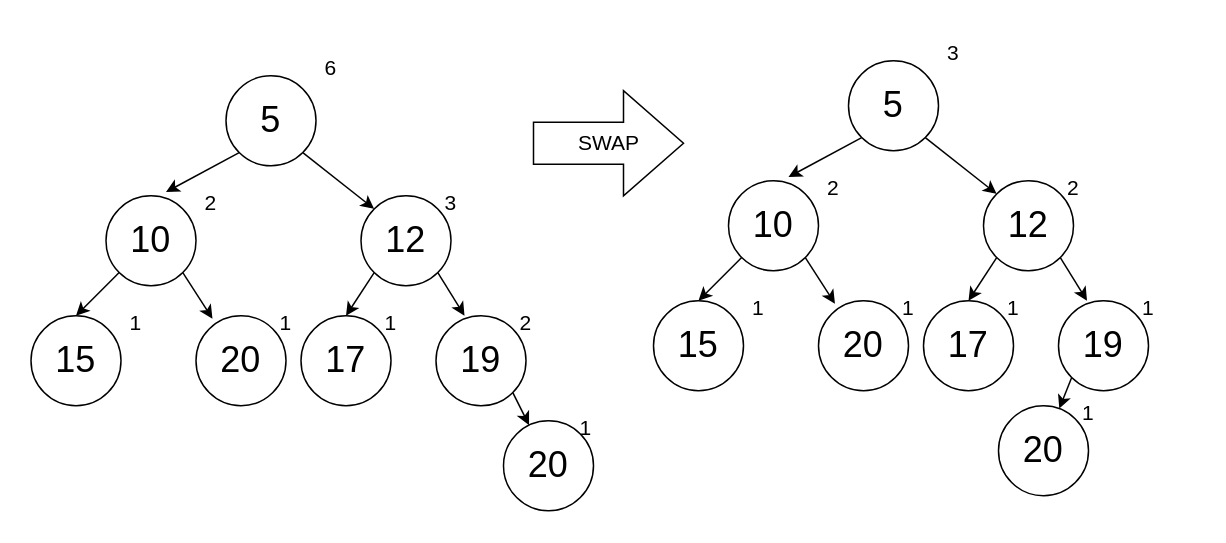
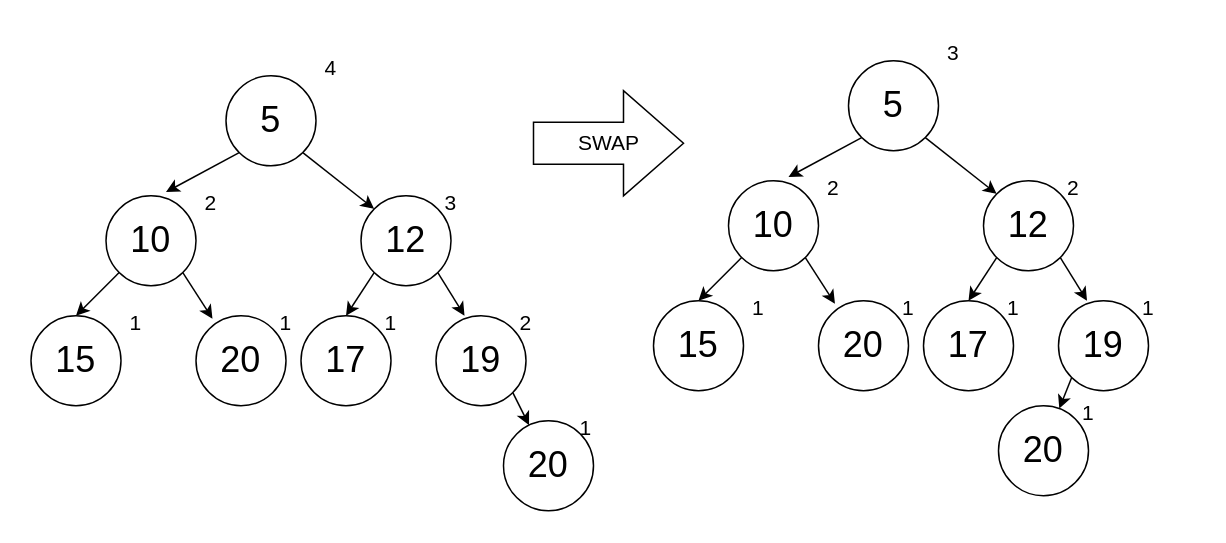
node "6": label "6" -> "4"
